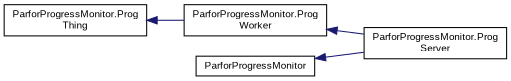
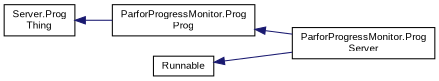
node "ParforProgressMonitor.Prog Thing": label "ParforProgressMonitor.Prog Thing" -> "Server.Prog Thing"
node "ParforProgressMonitor.Prog Worker": label "ParforProgressMonitor.Prog Worker" -> "ParforProgressMonitor.Prog Prog"
node "ParforProgressMonitor": label "ParforProgressMonitor" -> "Runnable"
